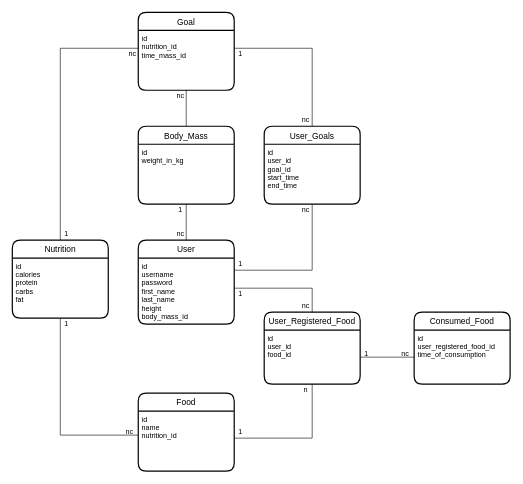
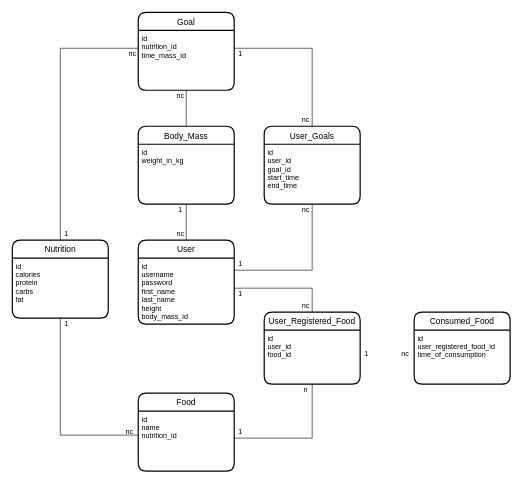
edge "id user_id food_id" -- "id user_registered_food_id time_of_consumption": removed
